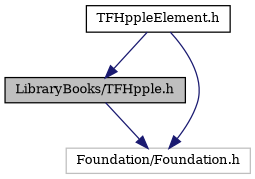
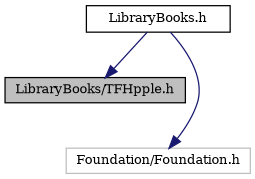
node "TFHppleElement.h": label "TFHppleElement.h" -> "LibraryBooks.h"
edge "LibraryBooks/TFHpple.h" -> "Foundation/Foundation.h": removed
